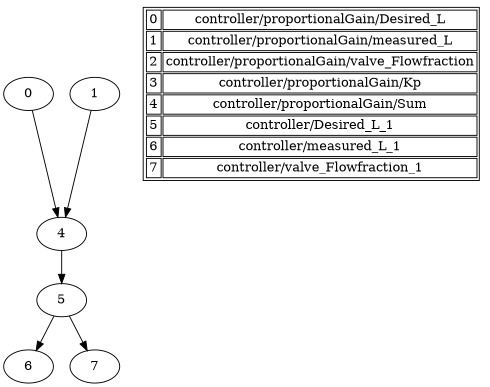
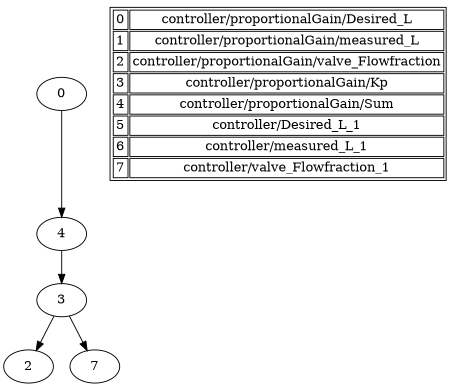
node "1": removed
node "5": label "5" -> "3"
node "6": label "6" -> "2"
